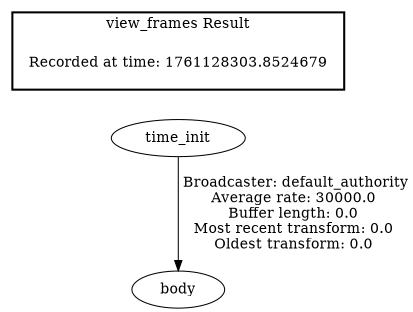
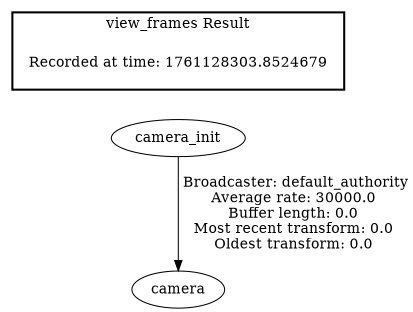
node "time_init": label "time_init" -> "camera_init"
node "body": label "body" -> "camera"
